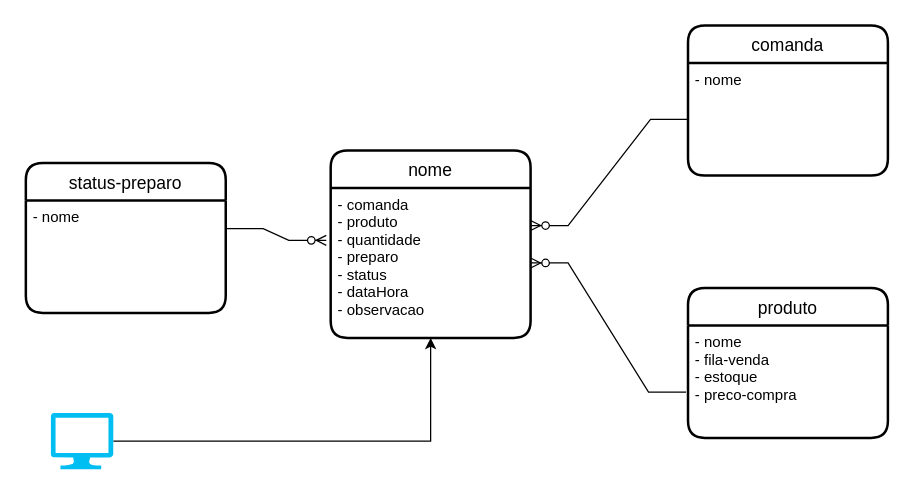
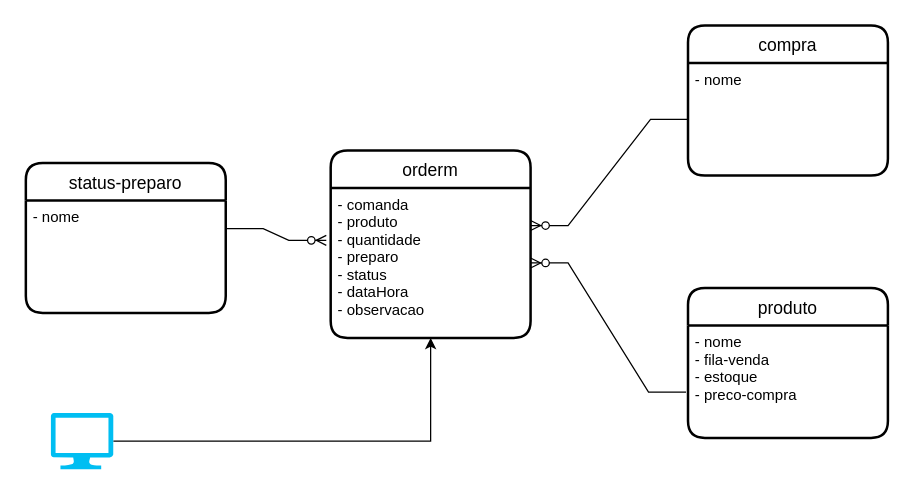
node "comanda": label "comanda" -> "compra"
node "nome": label "nome" -> "orderm"
